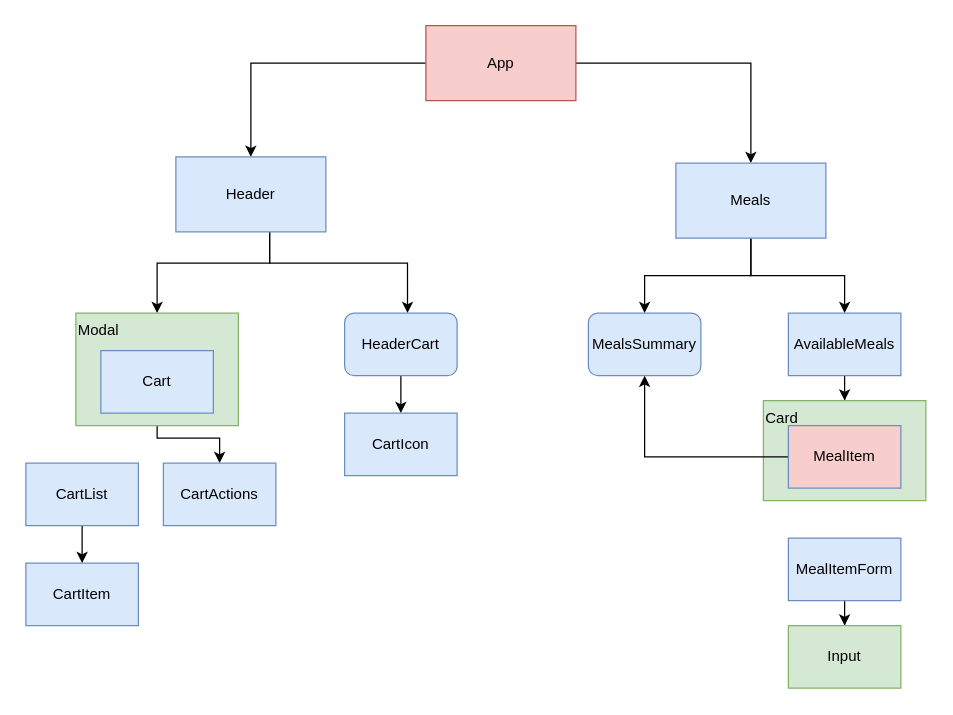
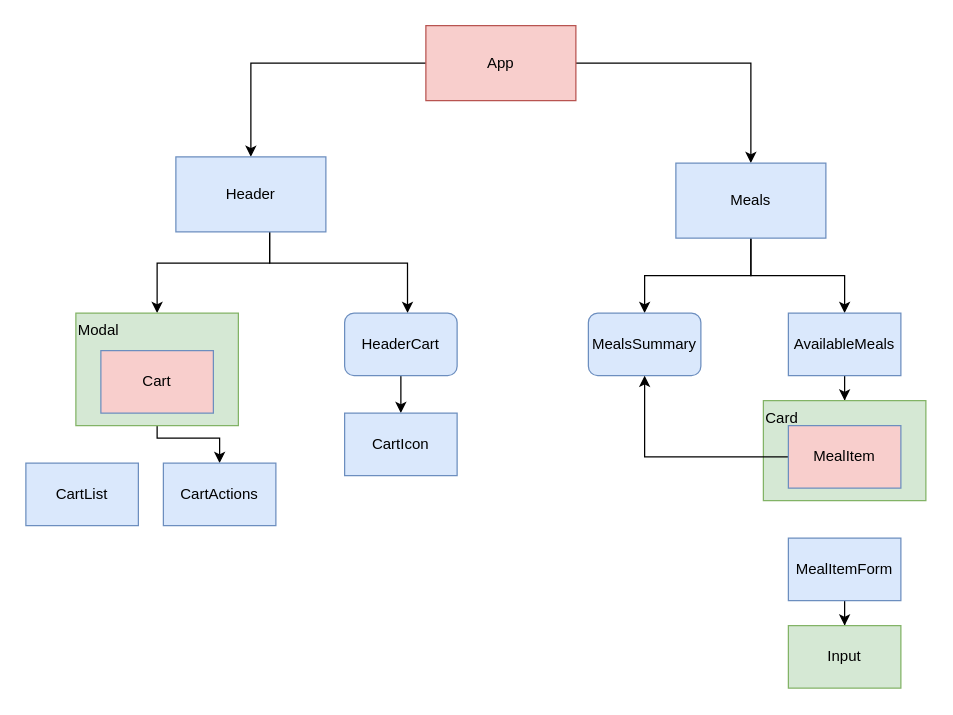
node "Cart": fillcolor #dae8fc -> #f8cecc
edge "CartList" -> "CartItem": removed
node "CartItem": removed
